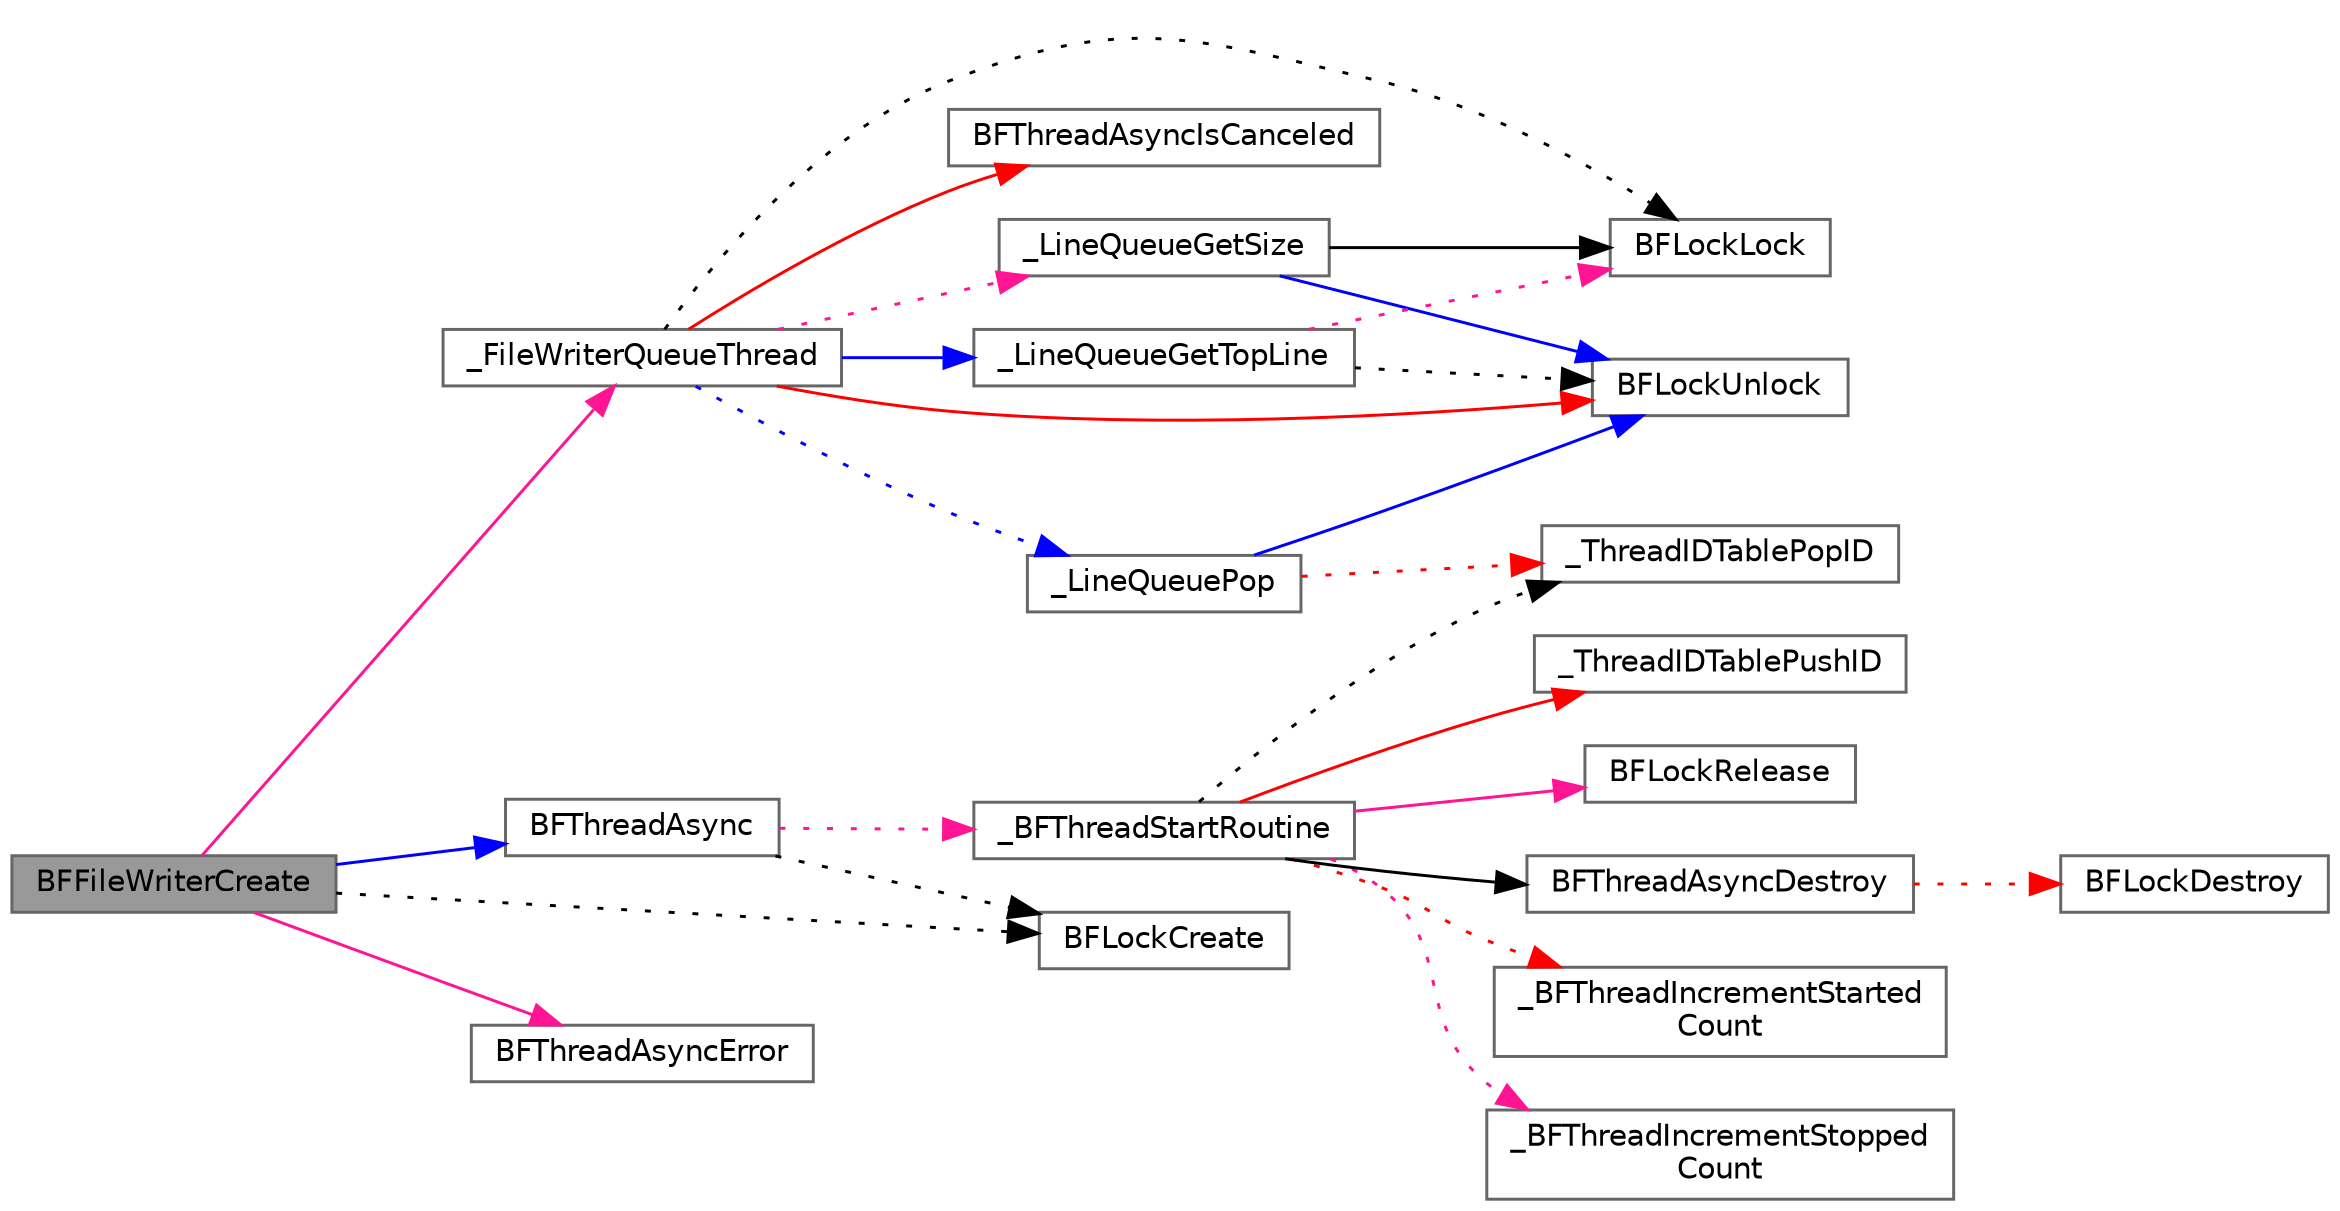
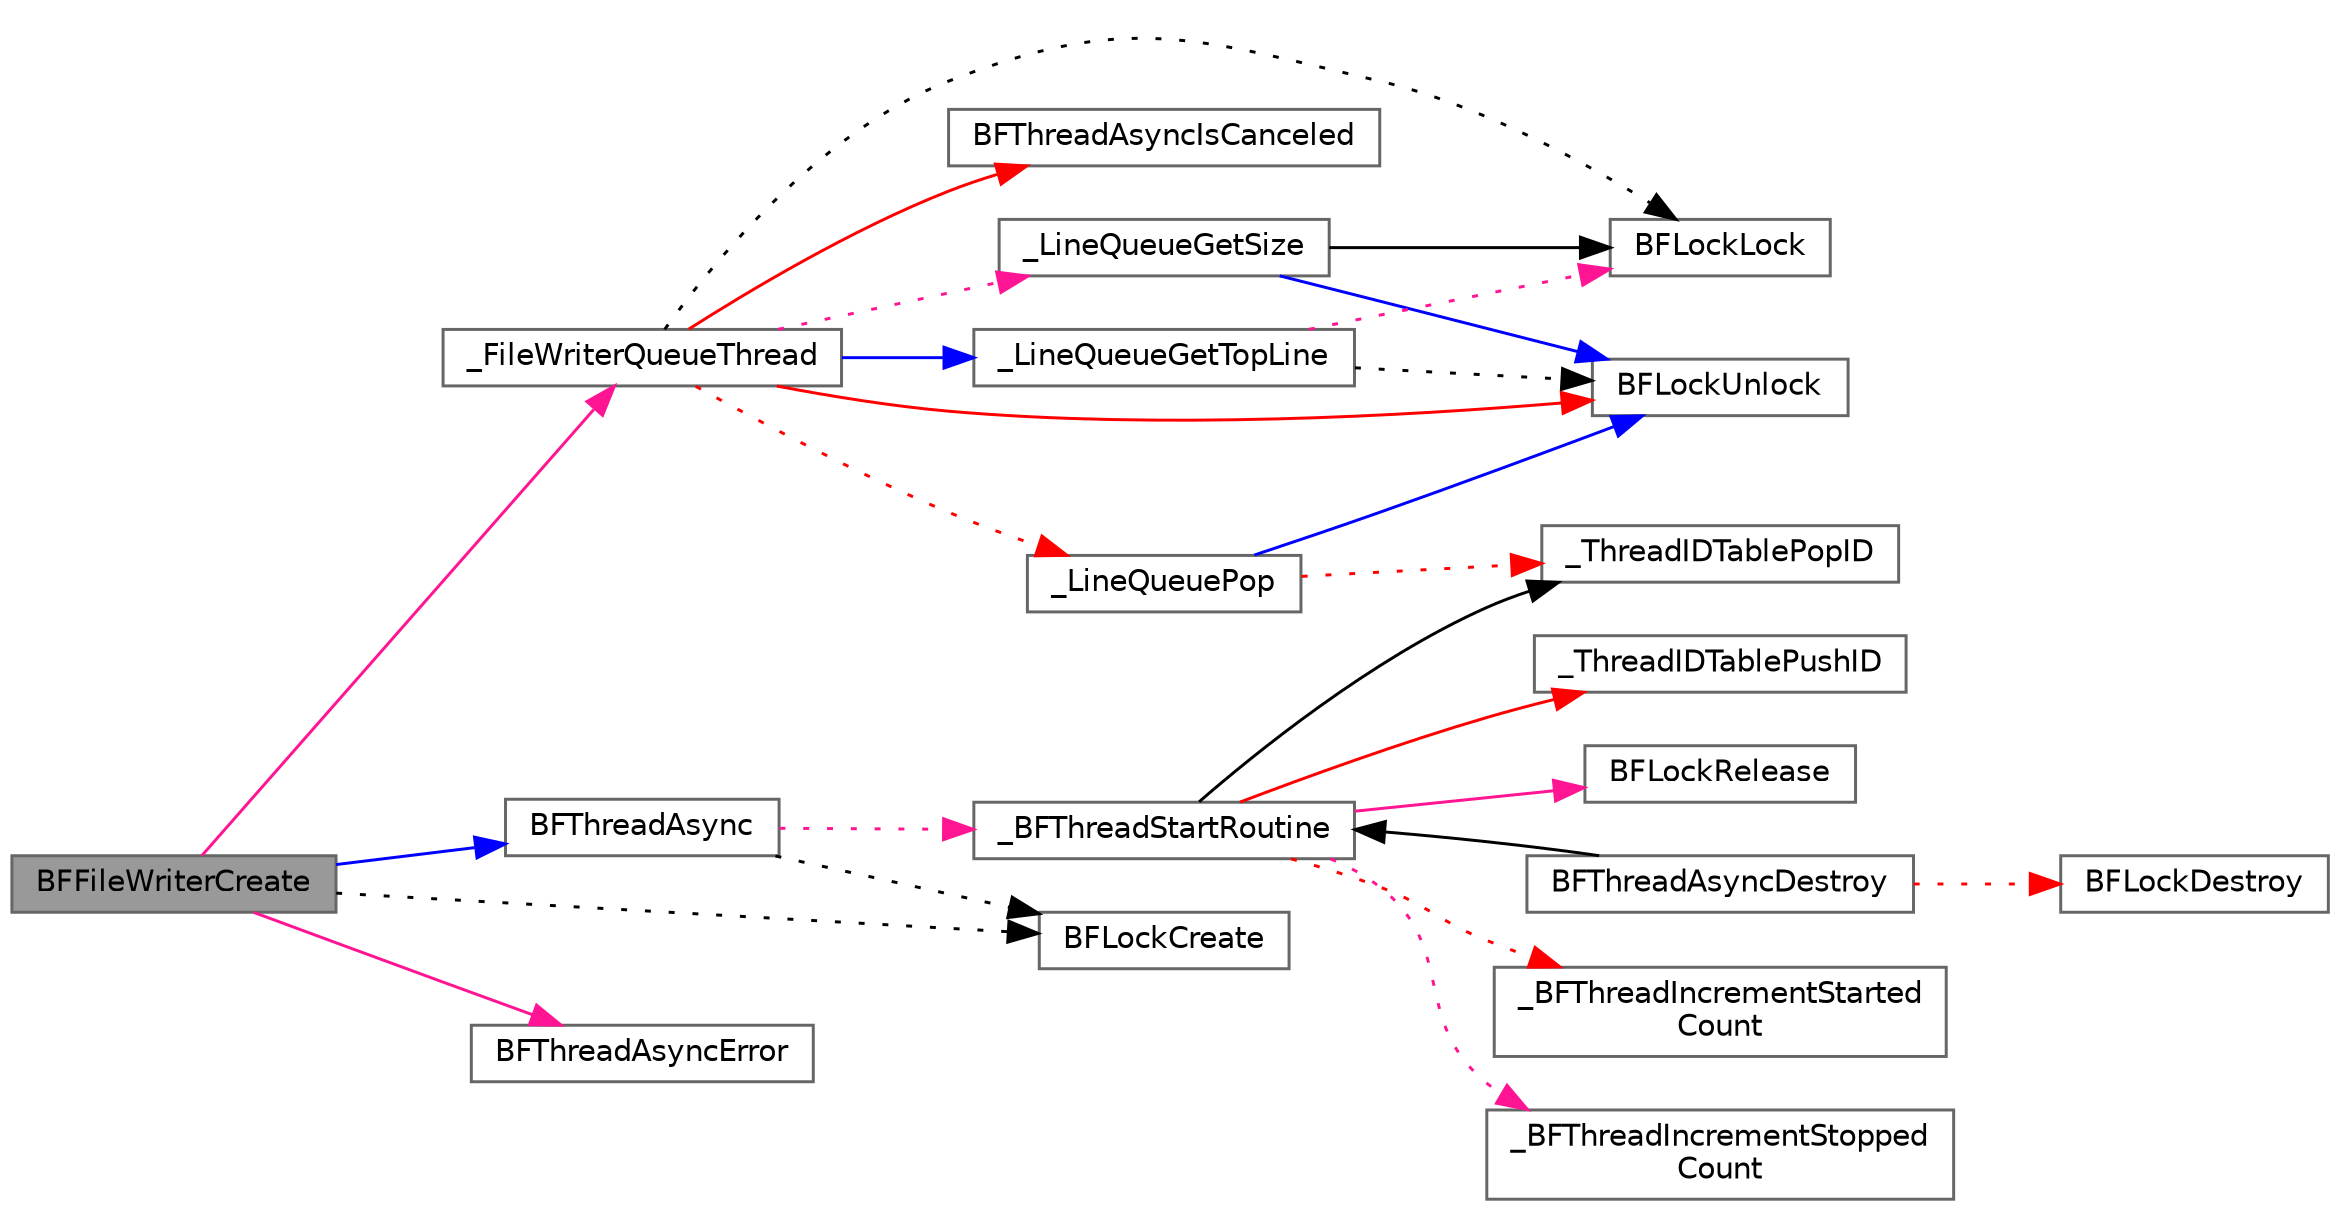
edge "_FileWriterQueueThread" -> "_LineQueuePop": color blue -> red
edge "_BFThreadStartRoutine" -> "_ThreadIDTablePopID": style dotted -> solid
edge "_BFThreadStartRoutine" -> "BFThreadAsyncDestroy": reversed
